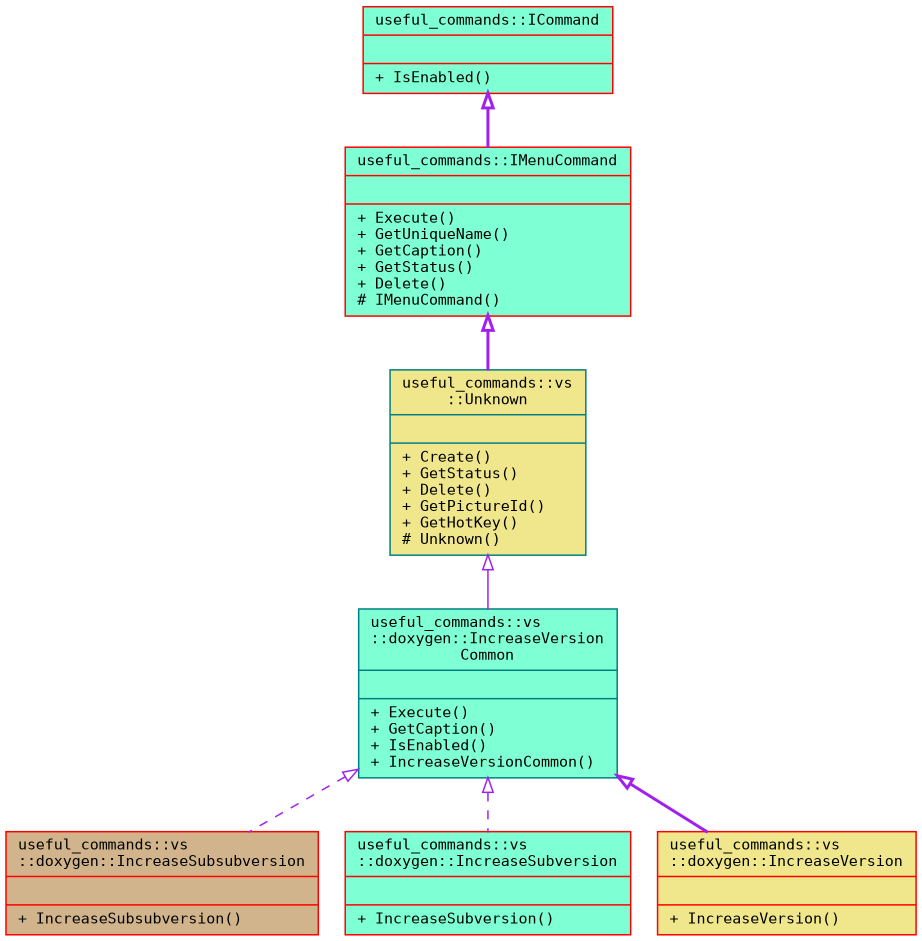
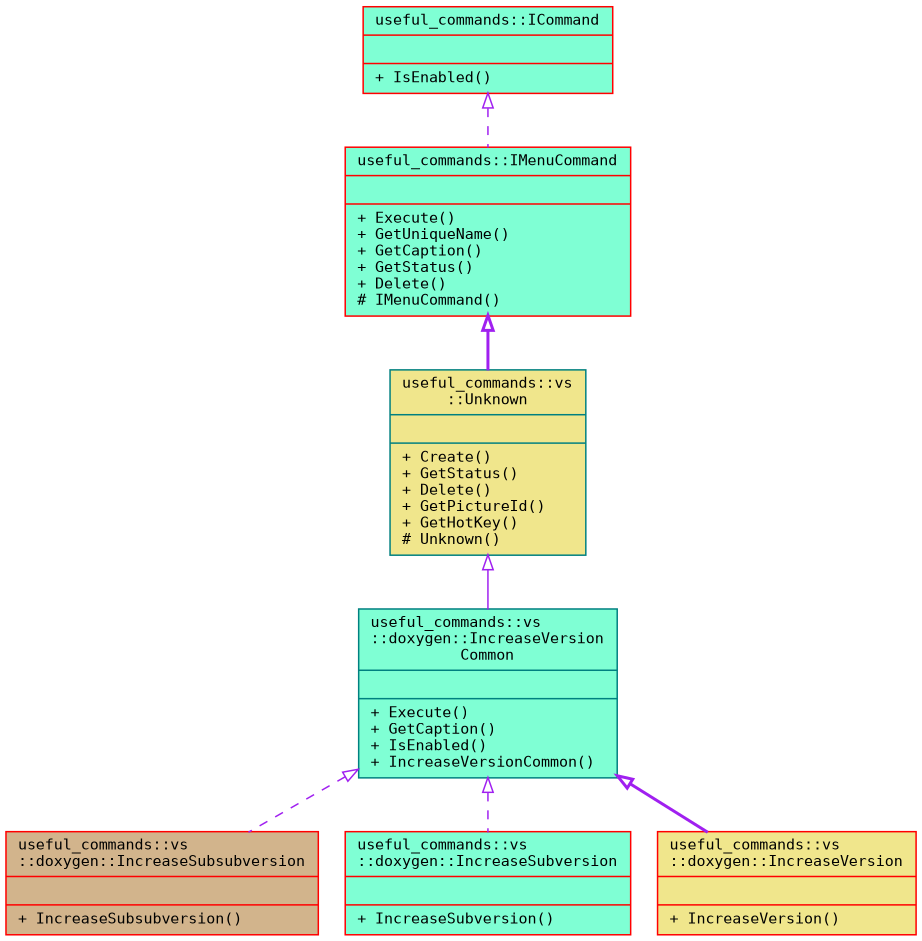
edge "useful_commands::IMenuCommand" -> "useful_commands::ICommand": style bold -> dashed
